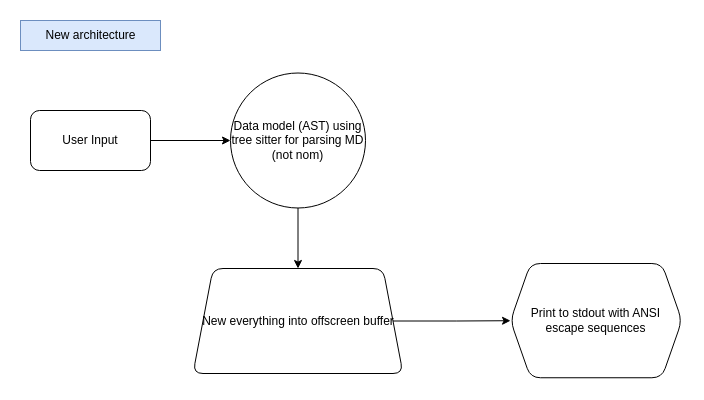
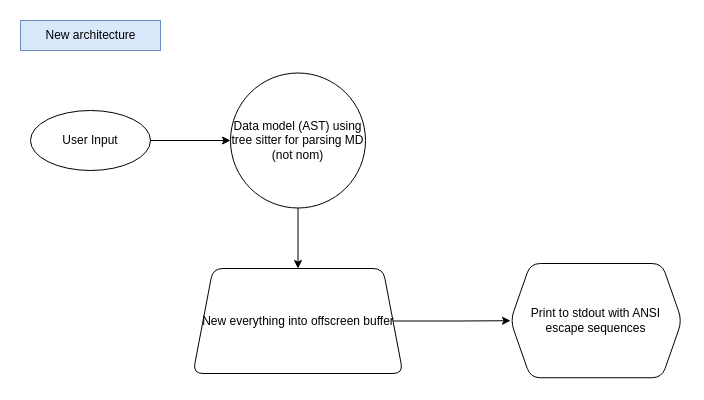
node "User Input": shape rounded rectangle -> ellipse
